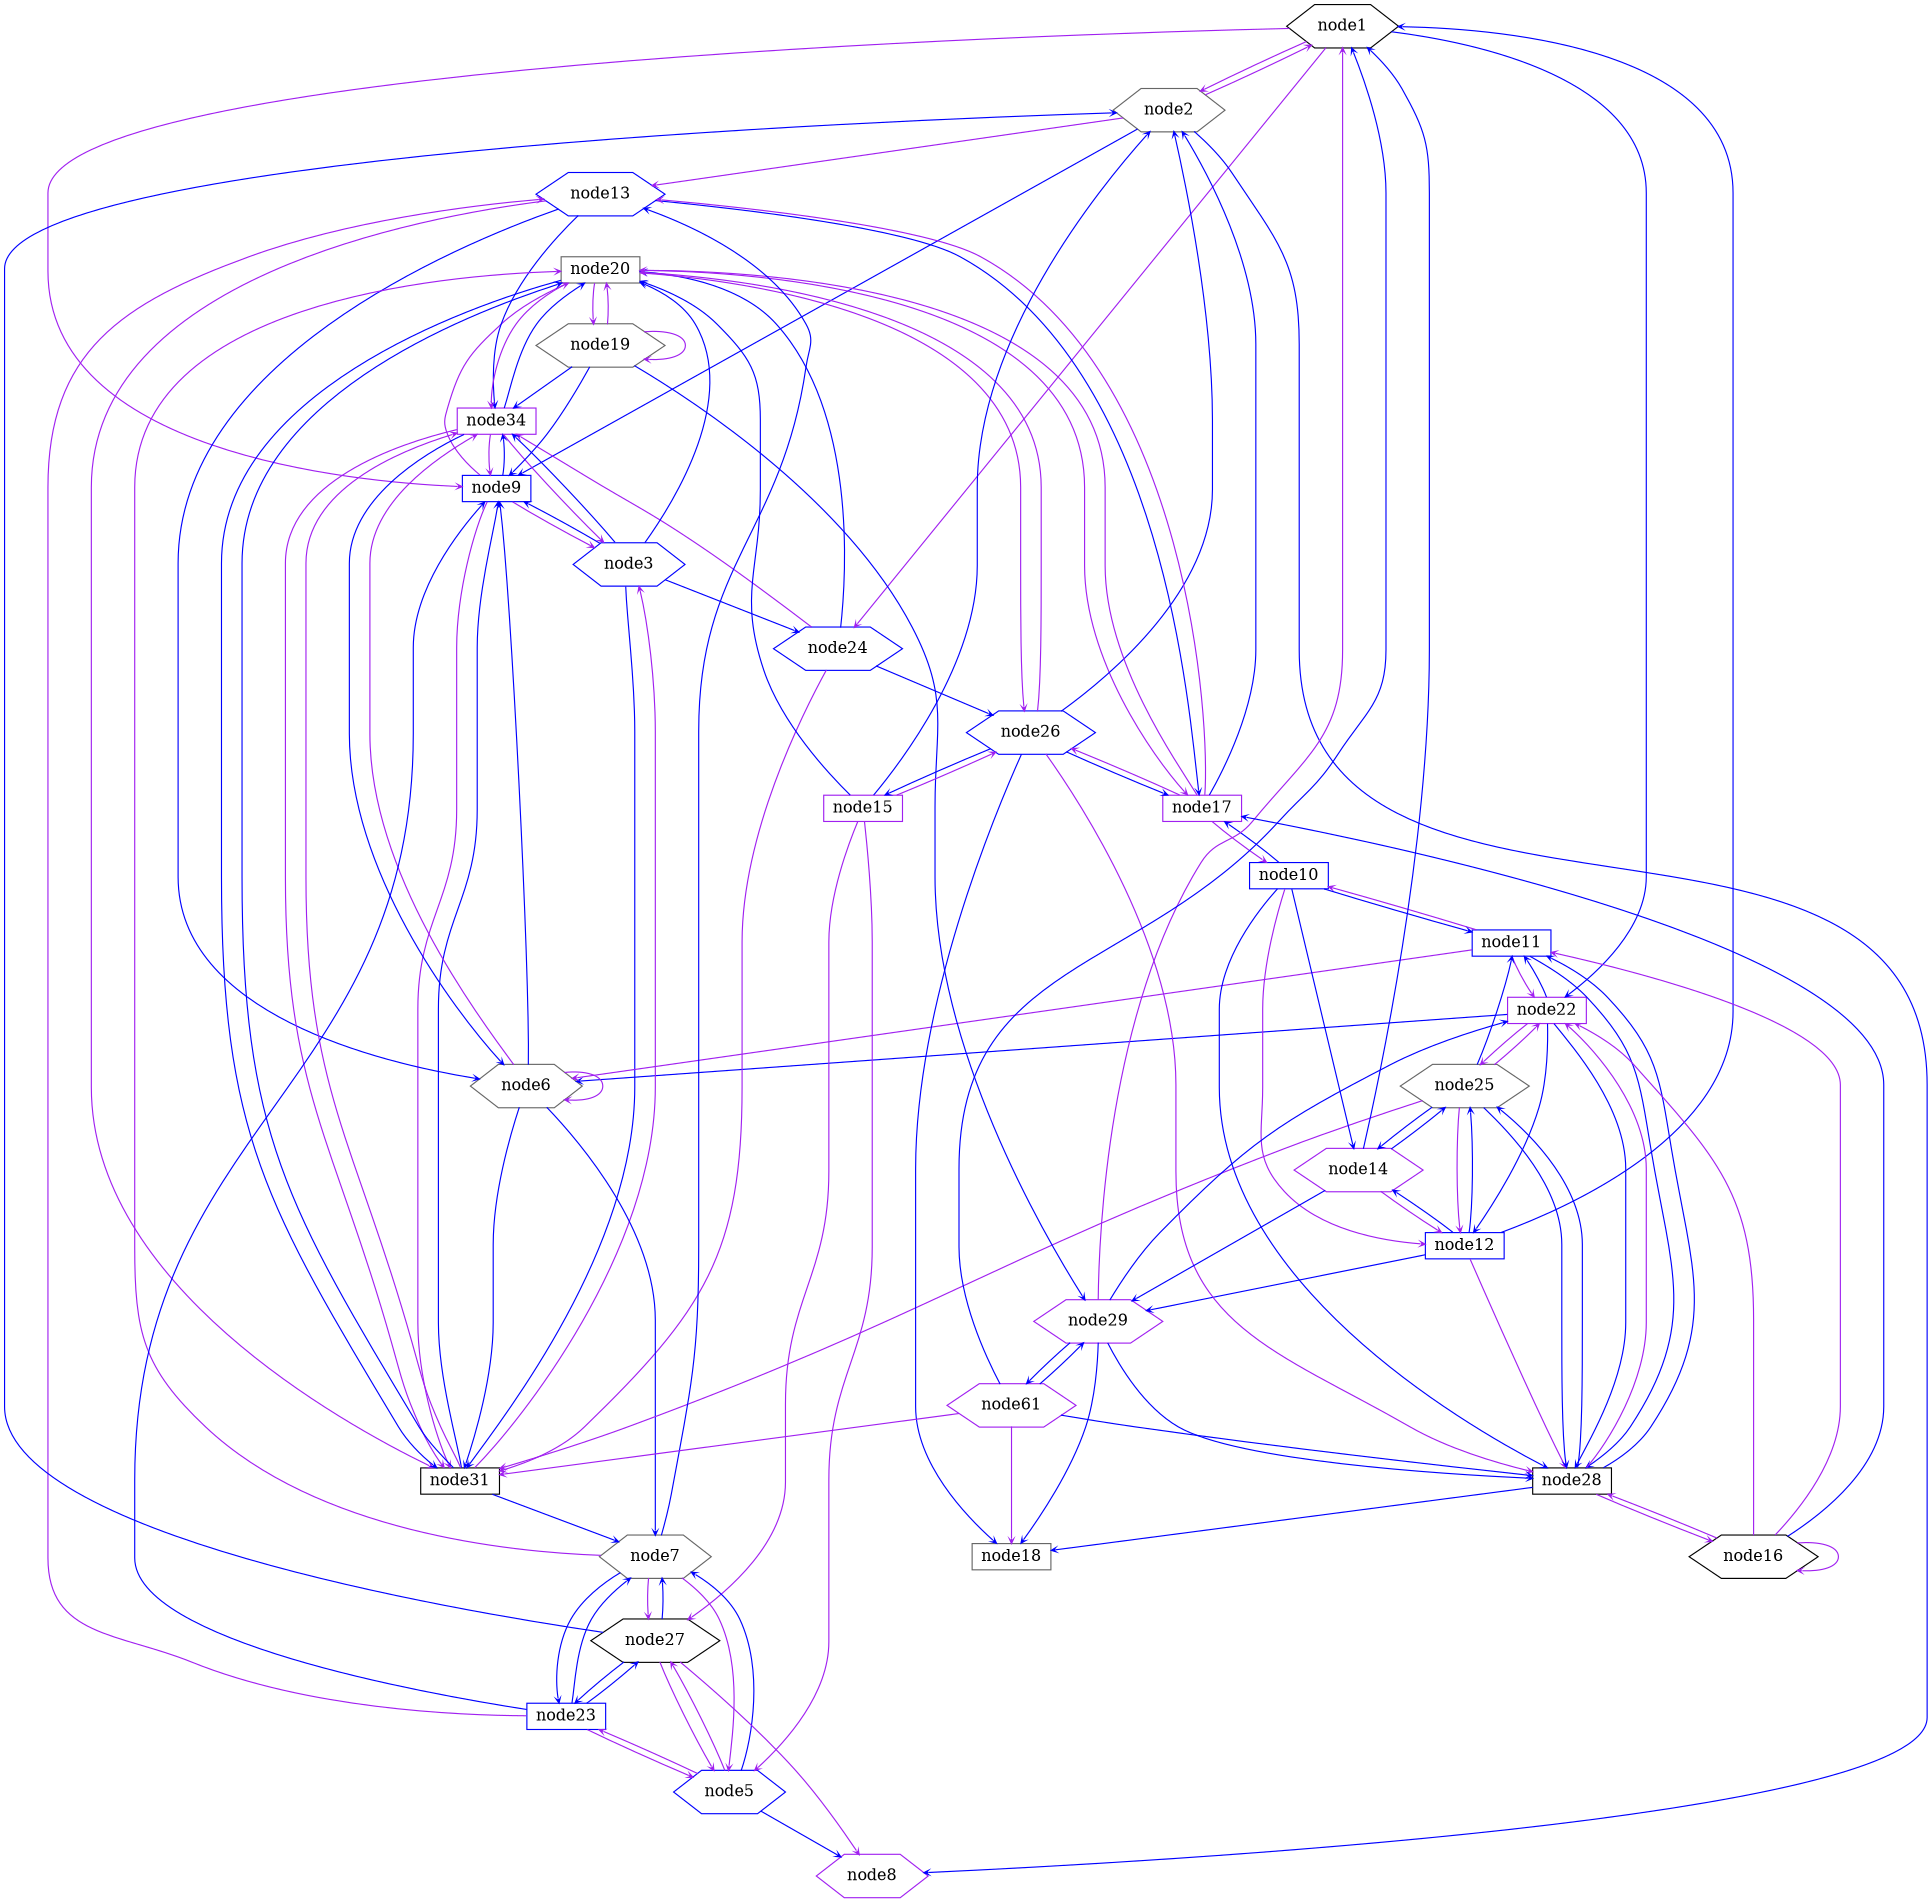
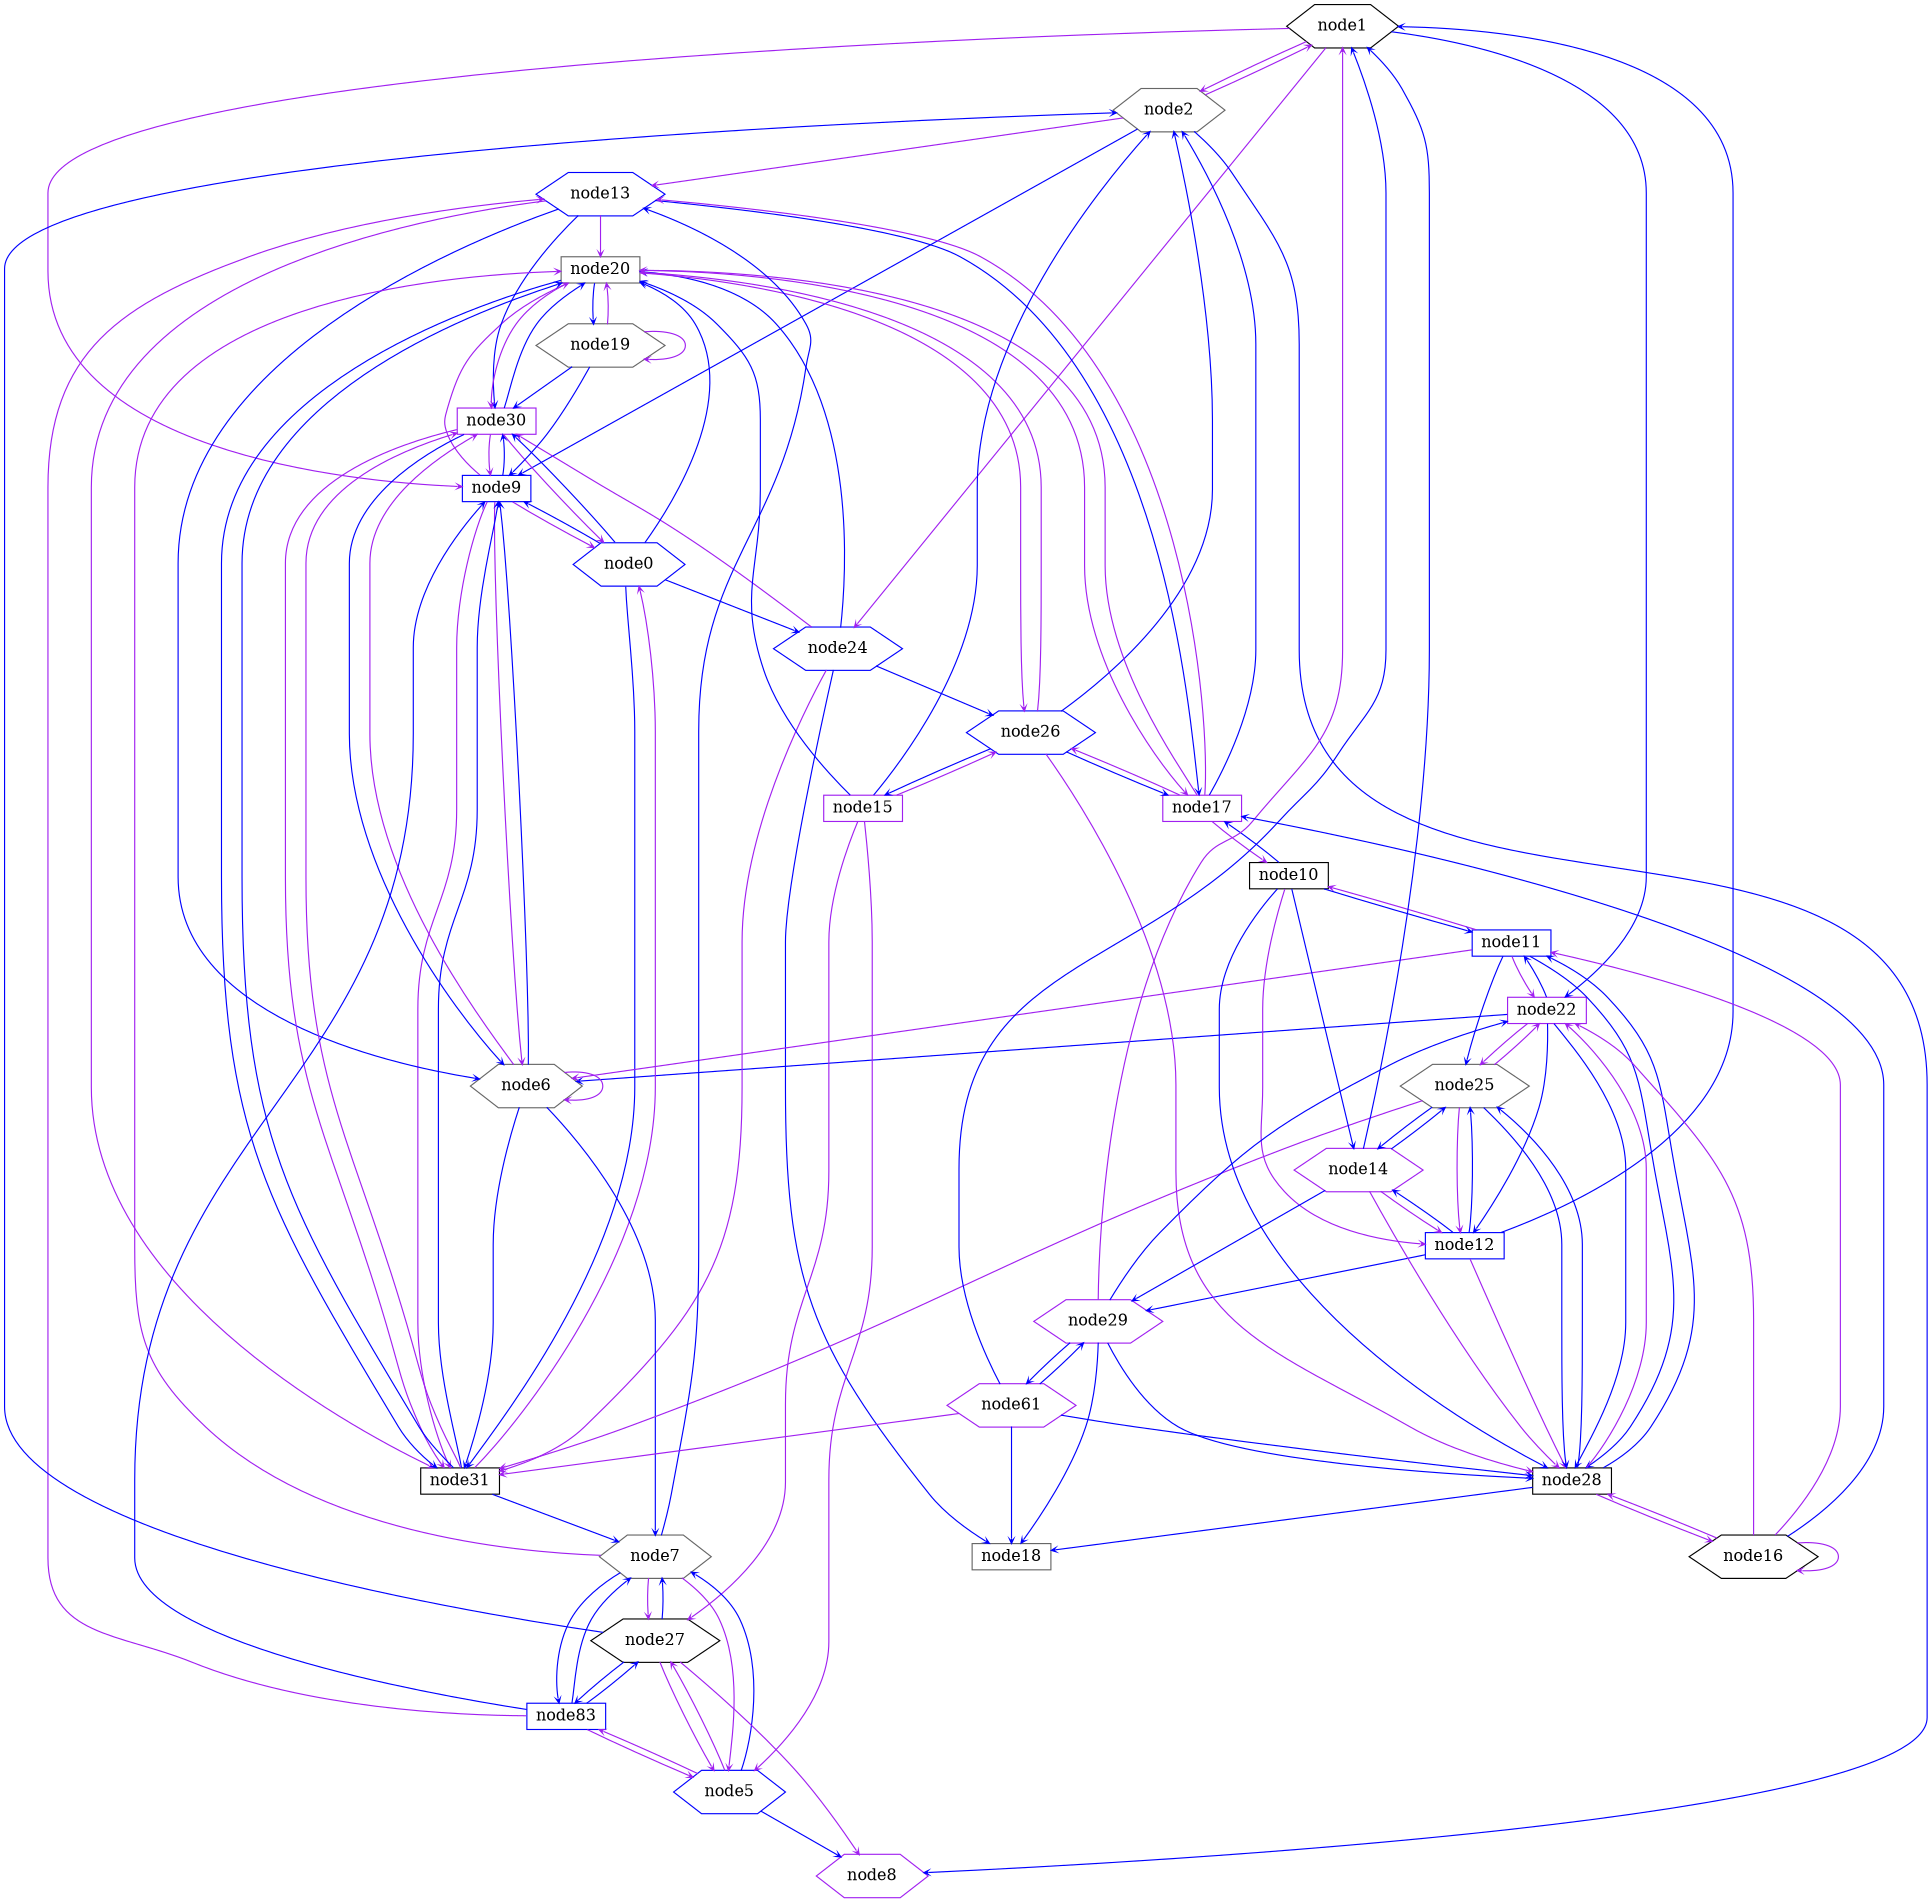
edge "node13" -> "node20": added
edge "node20" -> "node19": color purple -> blue
node "node34": label "node34" -> "node30"
node "node3": label "node3" -> "node0"
edge "node19" -> "node29": removed
edge "node9" -> "node6": added
node "node10": color blue -> black
edge "node25" -> "node11": reversed
edge "node26" -> "node18": now "node24" -> "node18"
edge "node14" -> "node28": added
edge "node61" -> "node18": color purple -> blue
node "node23": label "node23" -> "node83"
